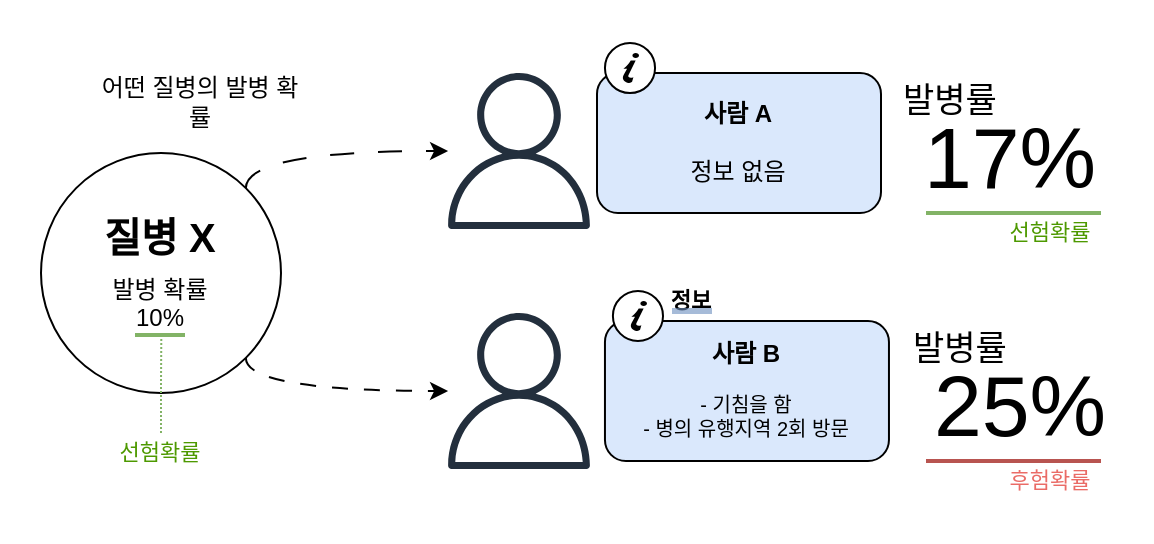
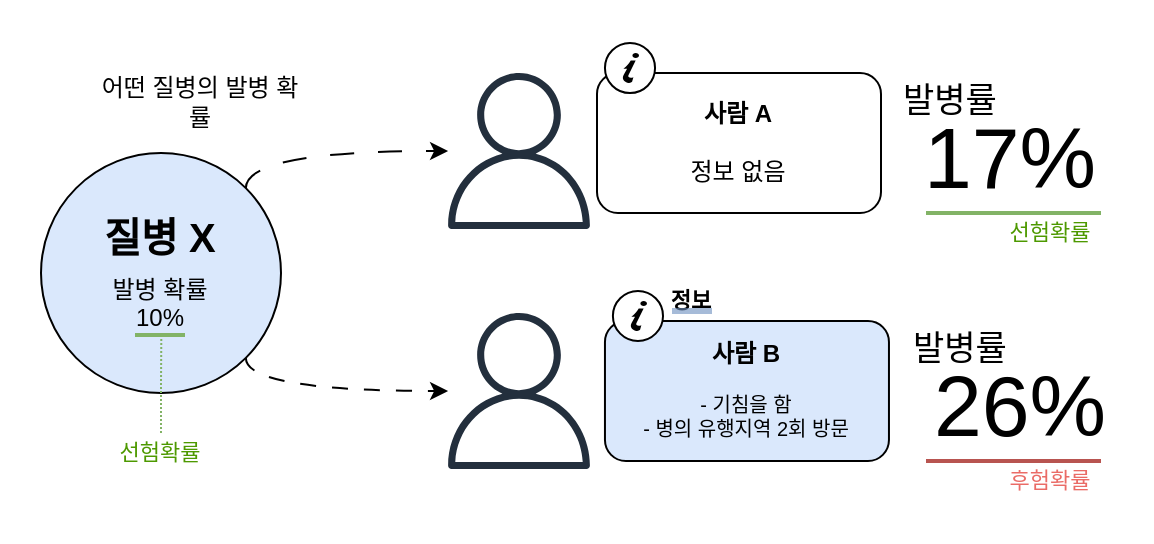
node "사람 A 정보 없음": fillcolor #dae8fc -> #ffffff
node "질병 X 발병 확률 10%": fillcolor #ffffff -> #dae8fc
node "25%": label "25%" -> "26%"
